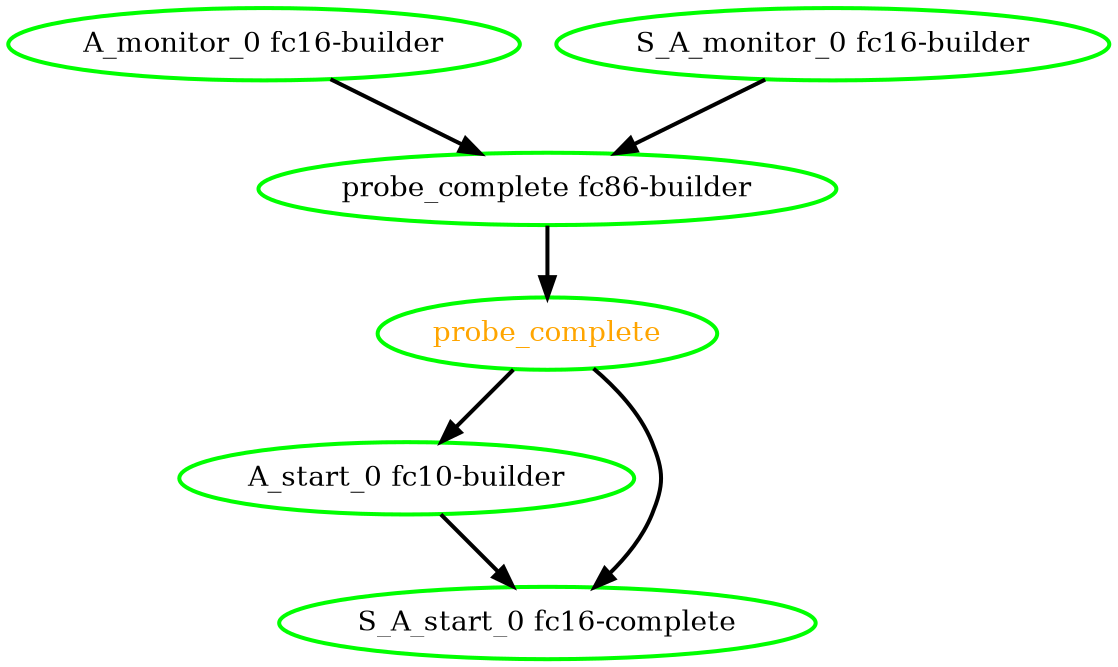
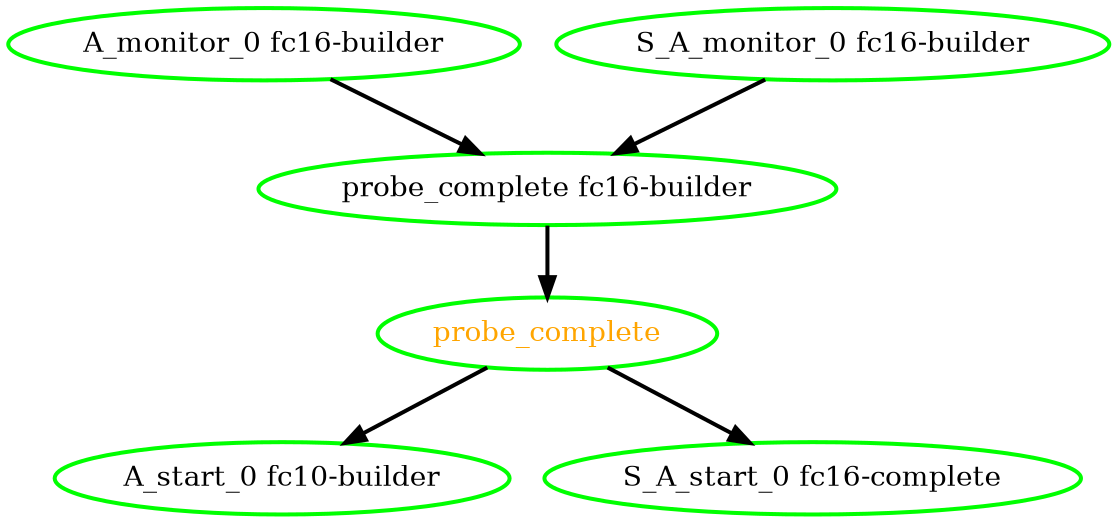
node "probe_complete fc86-builder": label "probe_complete fc86-builder" -> "probe_complete fc16-builder"
edge "A_start_0 fc10-builder" -> "S_A_start_0 fc16-complete": removed
